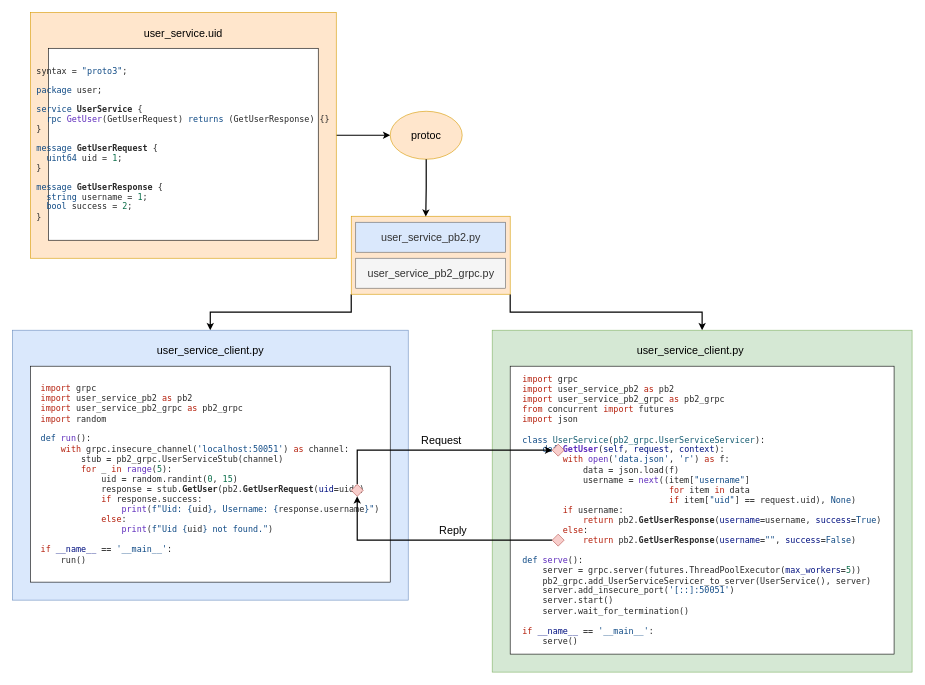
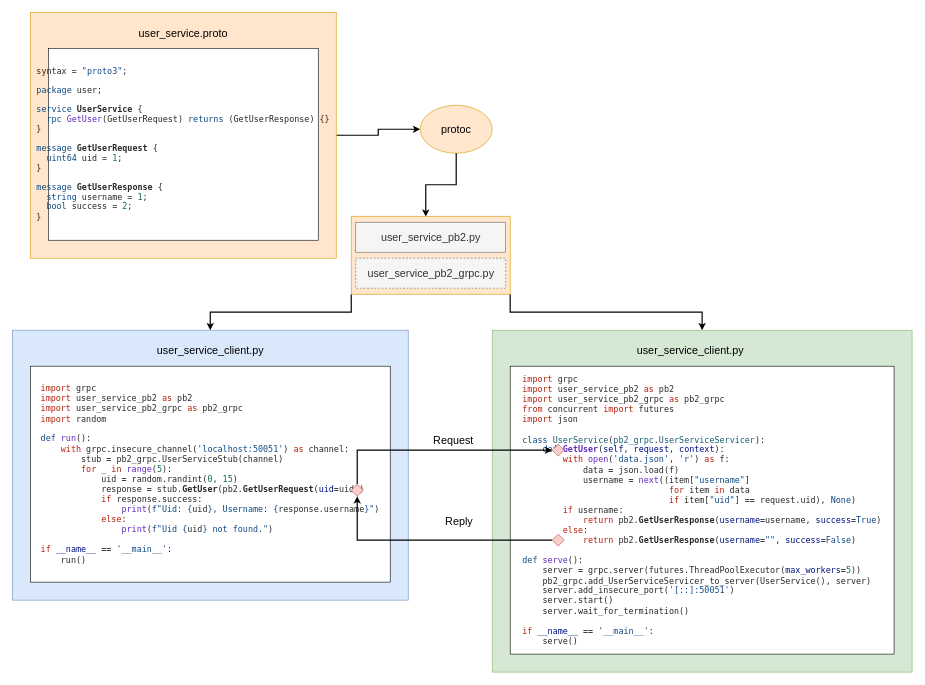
node "user_service.uid": label "user_service.uid" -> "user_service.proto"
node "protoc": moved (426, 135) -> (456, 129)
node "user_service_pb2.py": fillcolor #dae8fc -> #f5f5f5
node "user_service_pb2_grpc.py": style solid -> dashed
node "Request": moved (441, 441) -> (453, 441)
node "Reply": moved (453, 531) -> (459, 522)
